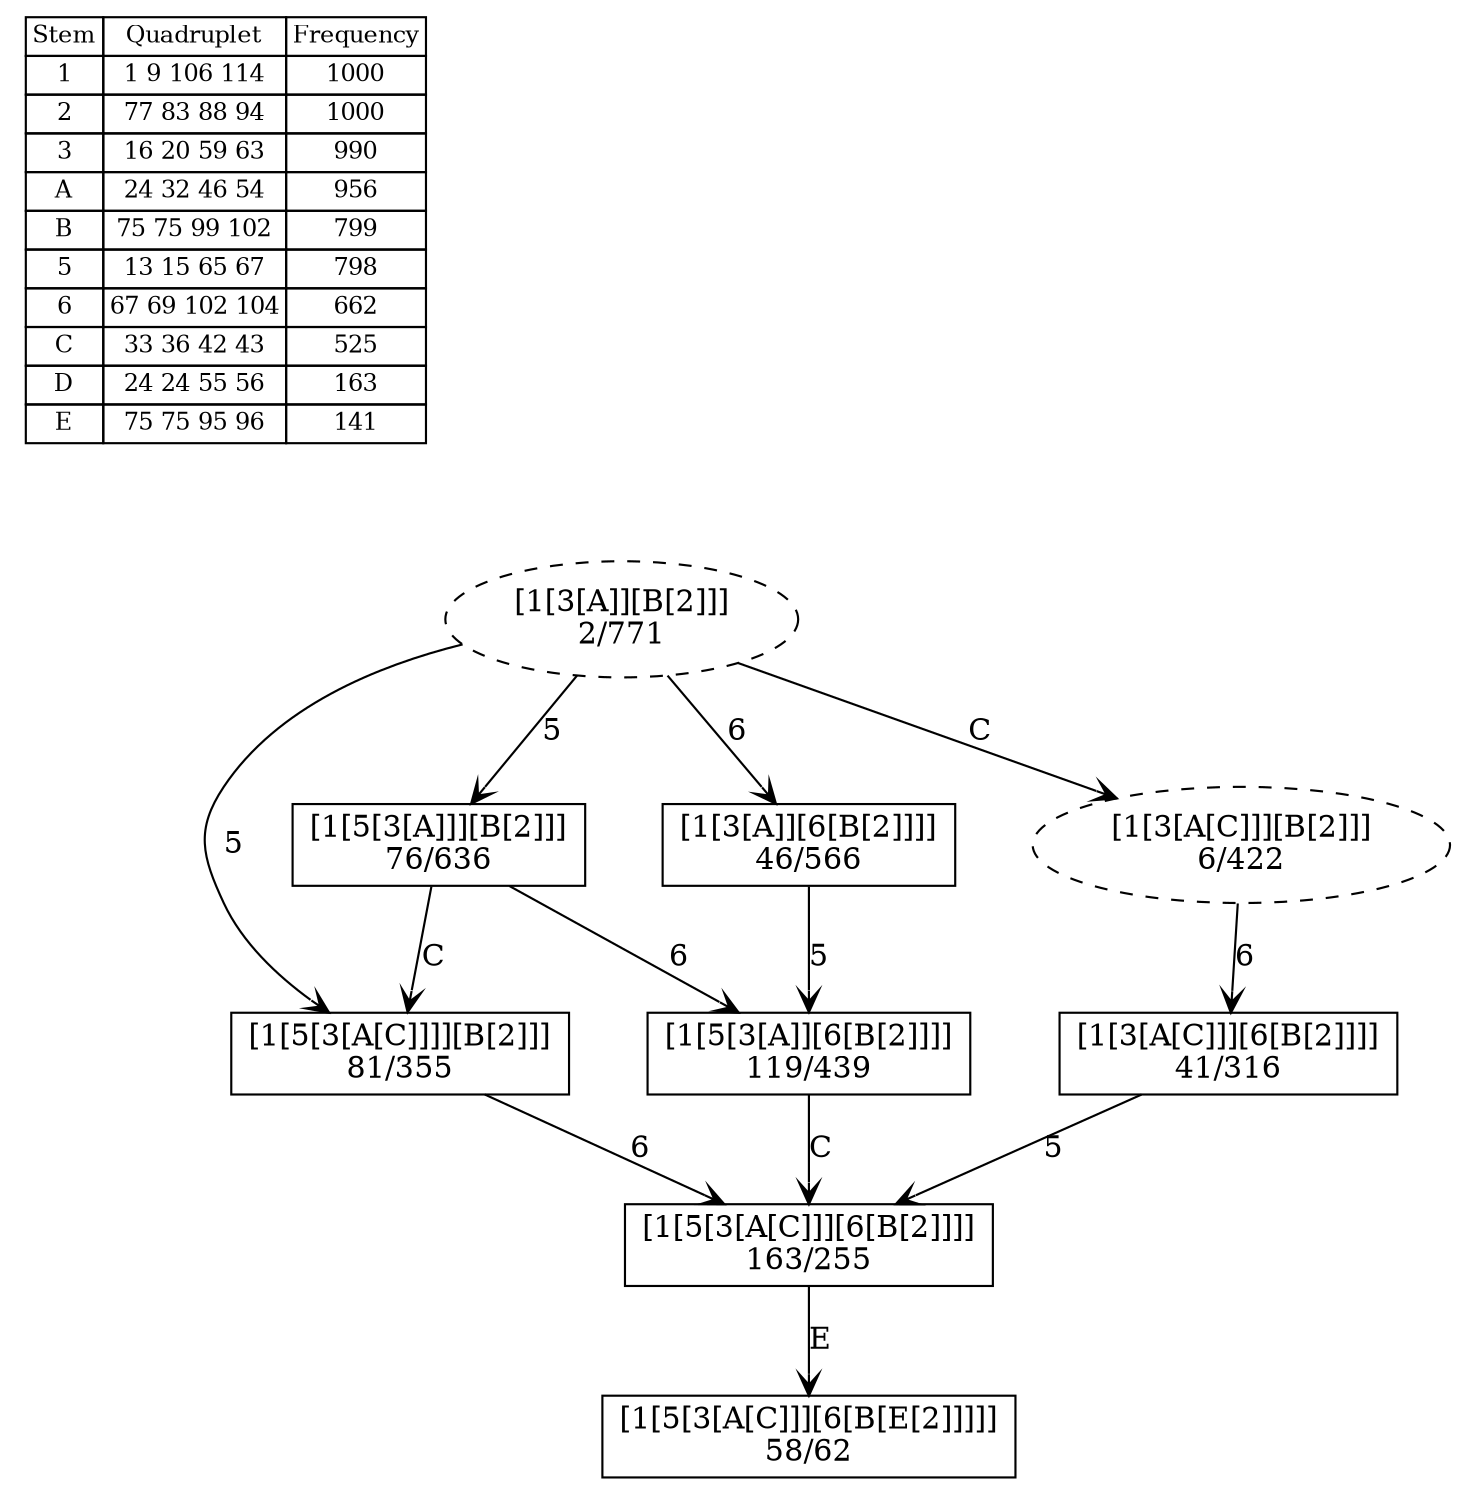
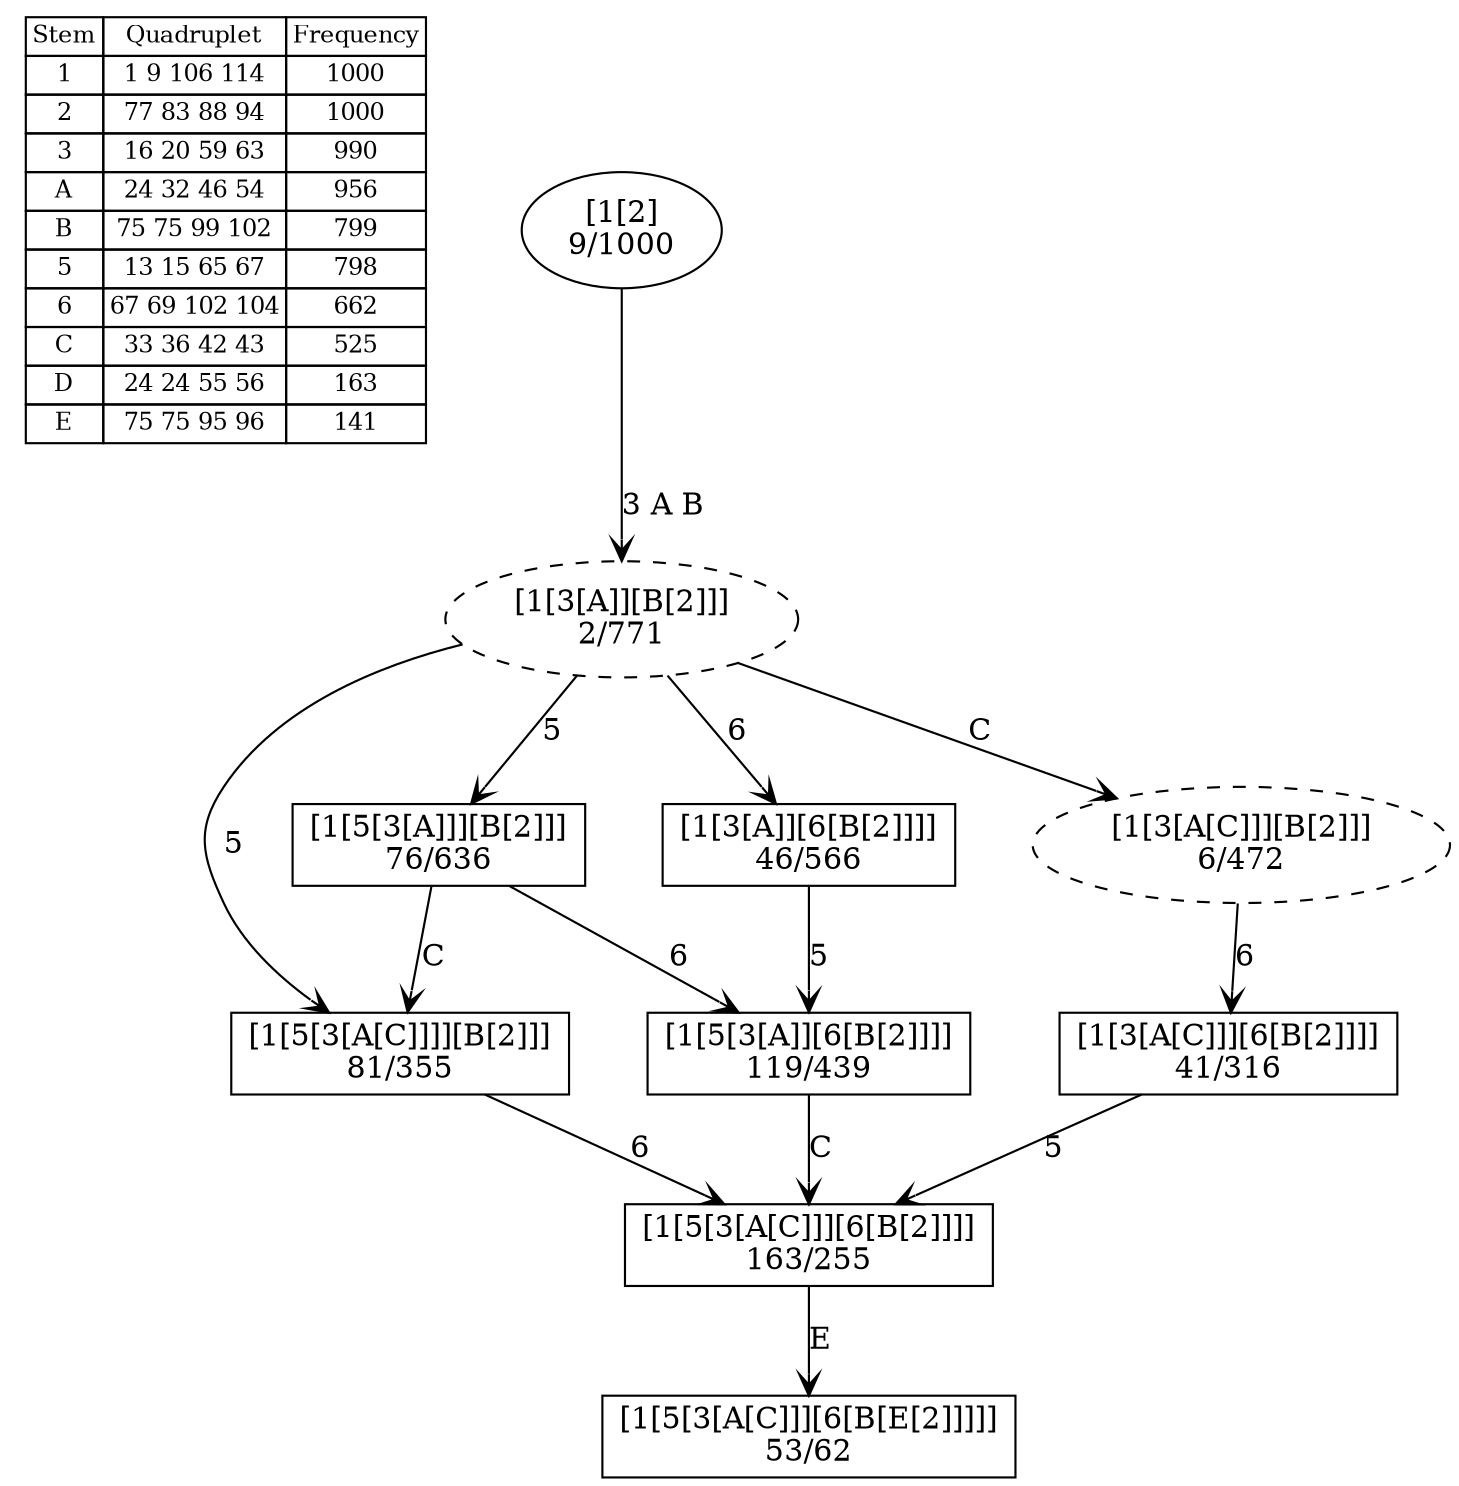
node "[1[2] 9/1000": added
node "[1[3[A[C]]][B[2]]] 6/422": label "[1[3[A[C]]][B[2]]] 6/422" -> "[1[3[A[C]]][B[2]]] 6/472"
node "[1[5[3[A[C]]][6[B[E[2]]]]] 58/62": label "[1[5[3[A[C]]][6[B[E[2]]]]] 58/62" -> "[1[5[3[A[C]]][6[B[E[2]]]]] 53/62"
